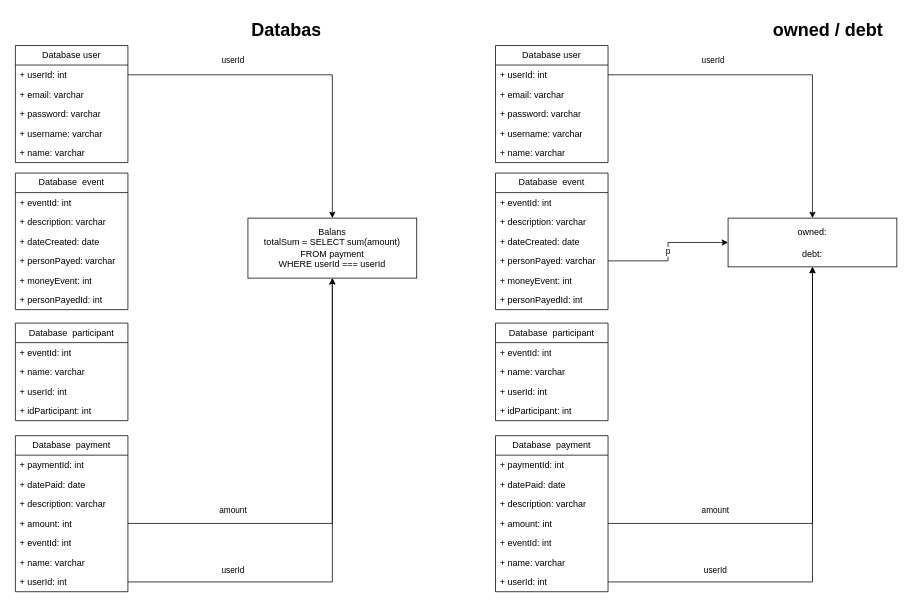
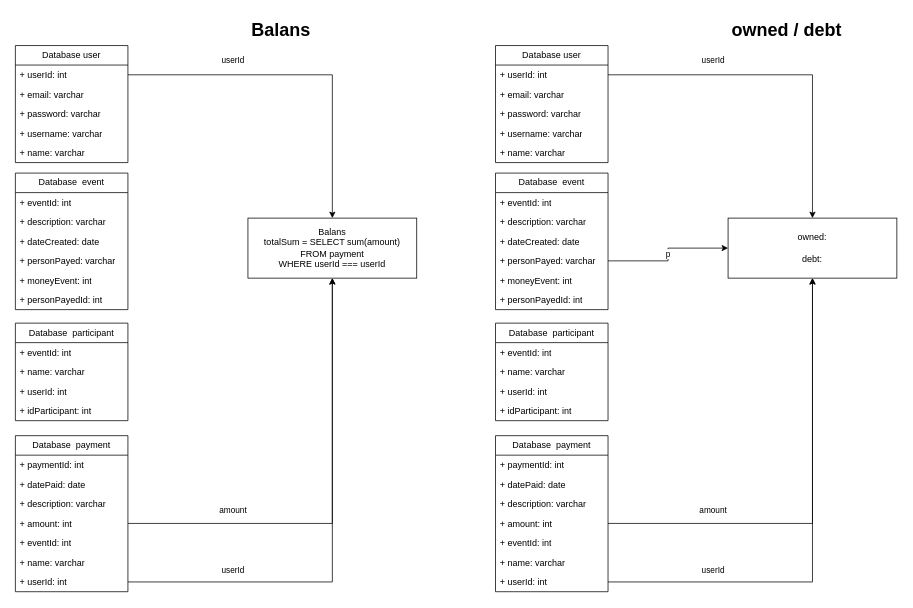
node "Database": label "Database" -> "Balans"
node "owned / debt": moved (829, 30) -> (788, 30)
node "owned: debt:": size 169x49 -> 169x60
